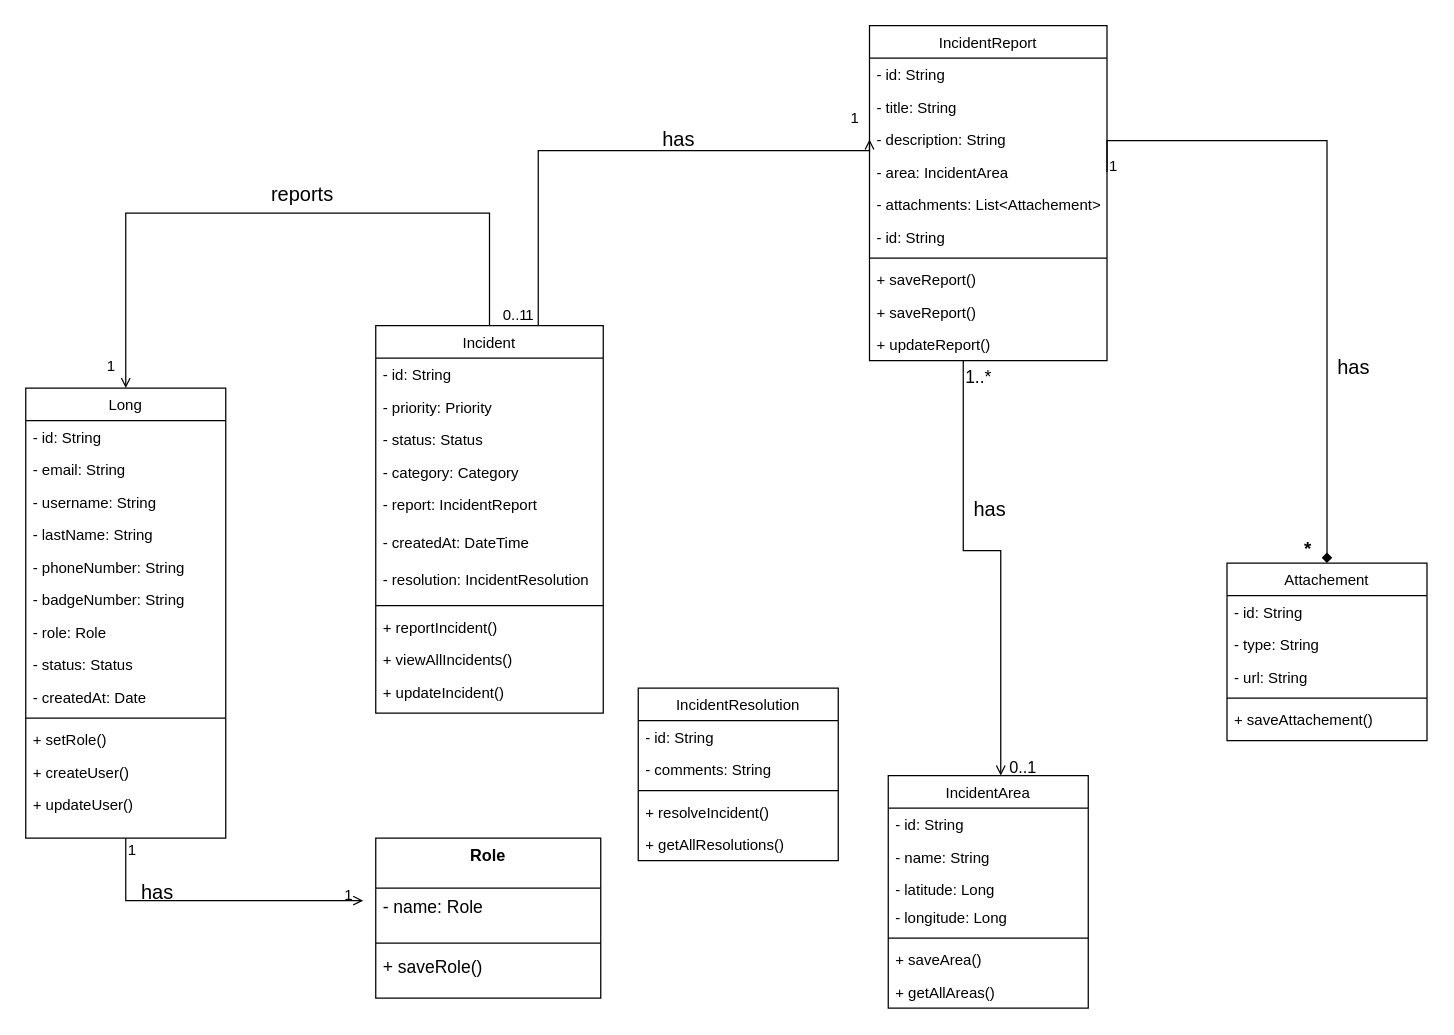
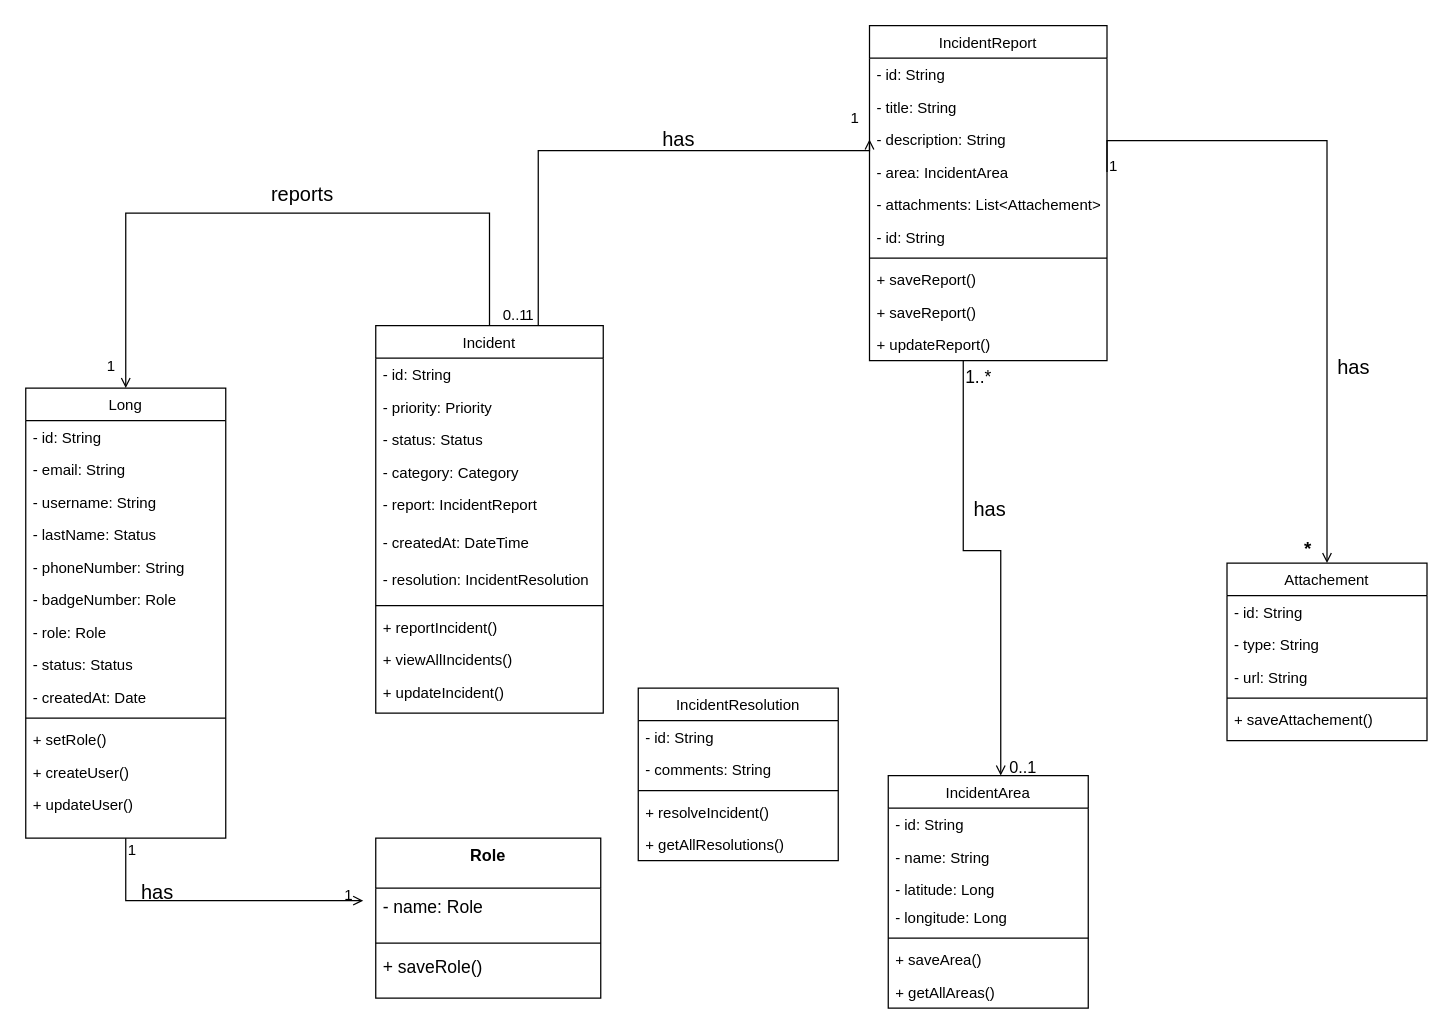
node "- lastName: String": label "- lastName: String" -> "- lastName: Status"
edge "- area: IncidentArea" -> "Attachement": arrowhead diamond -> open
node "- badgeNumber: String": label "- badgeNumber: String" -> "- badgeNumber: Role"
